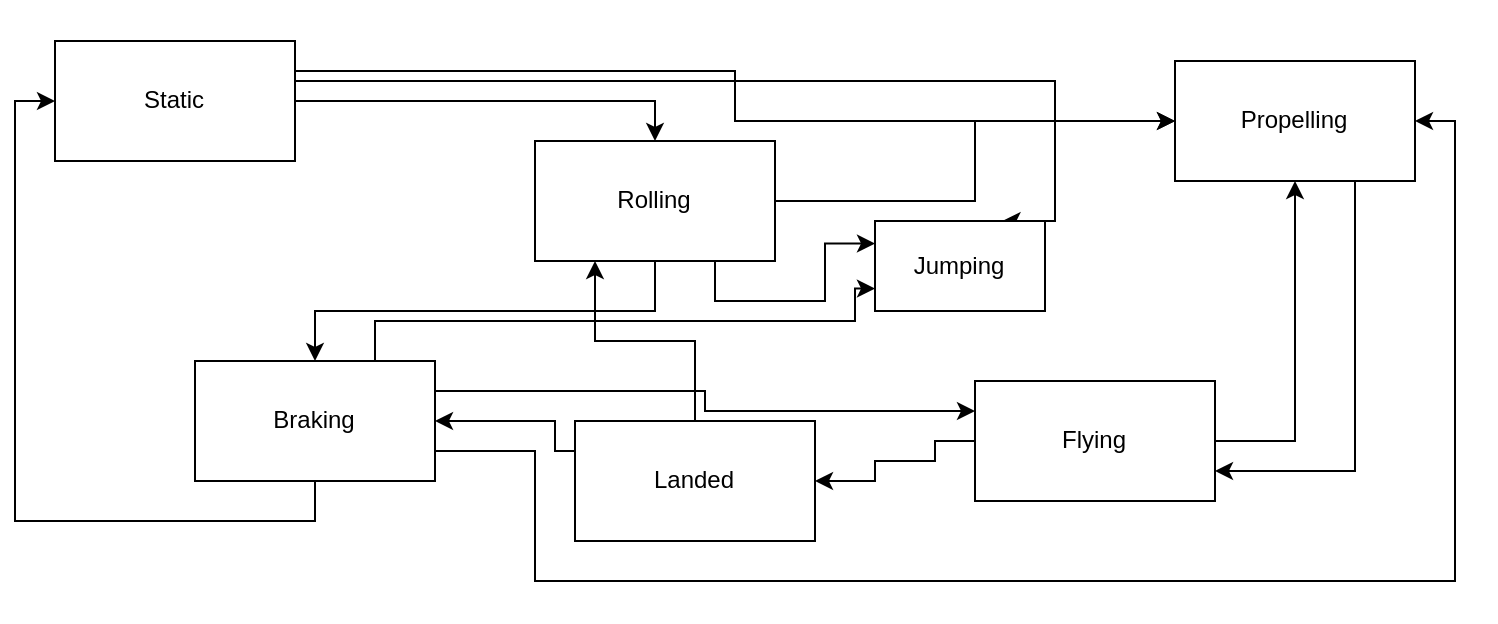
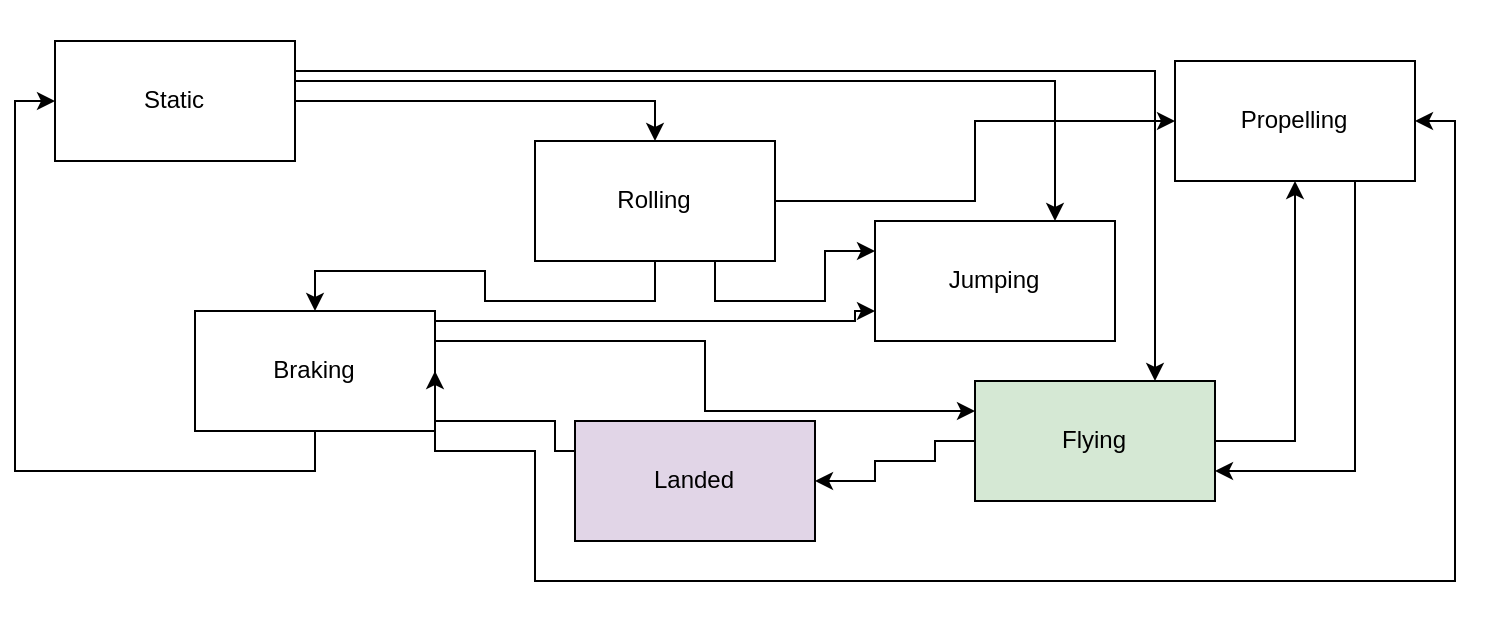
edge "Static" -> "Propelling": now "Static" -> "Flying"
node "Jumping": size 170x90 -> 240x120
edge "Landed" -> "Rolling": removed
node "Braking": moved (315, 421) -> (315, 371)
node "Flying": fillcolor #ffffff -> #d5e8d4
node "Landed": fillcolor #ffffff -> #e1d5e7
